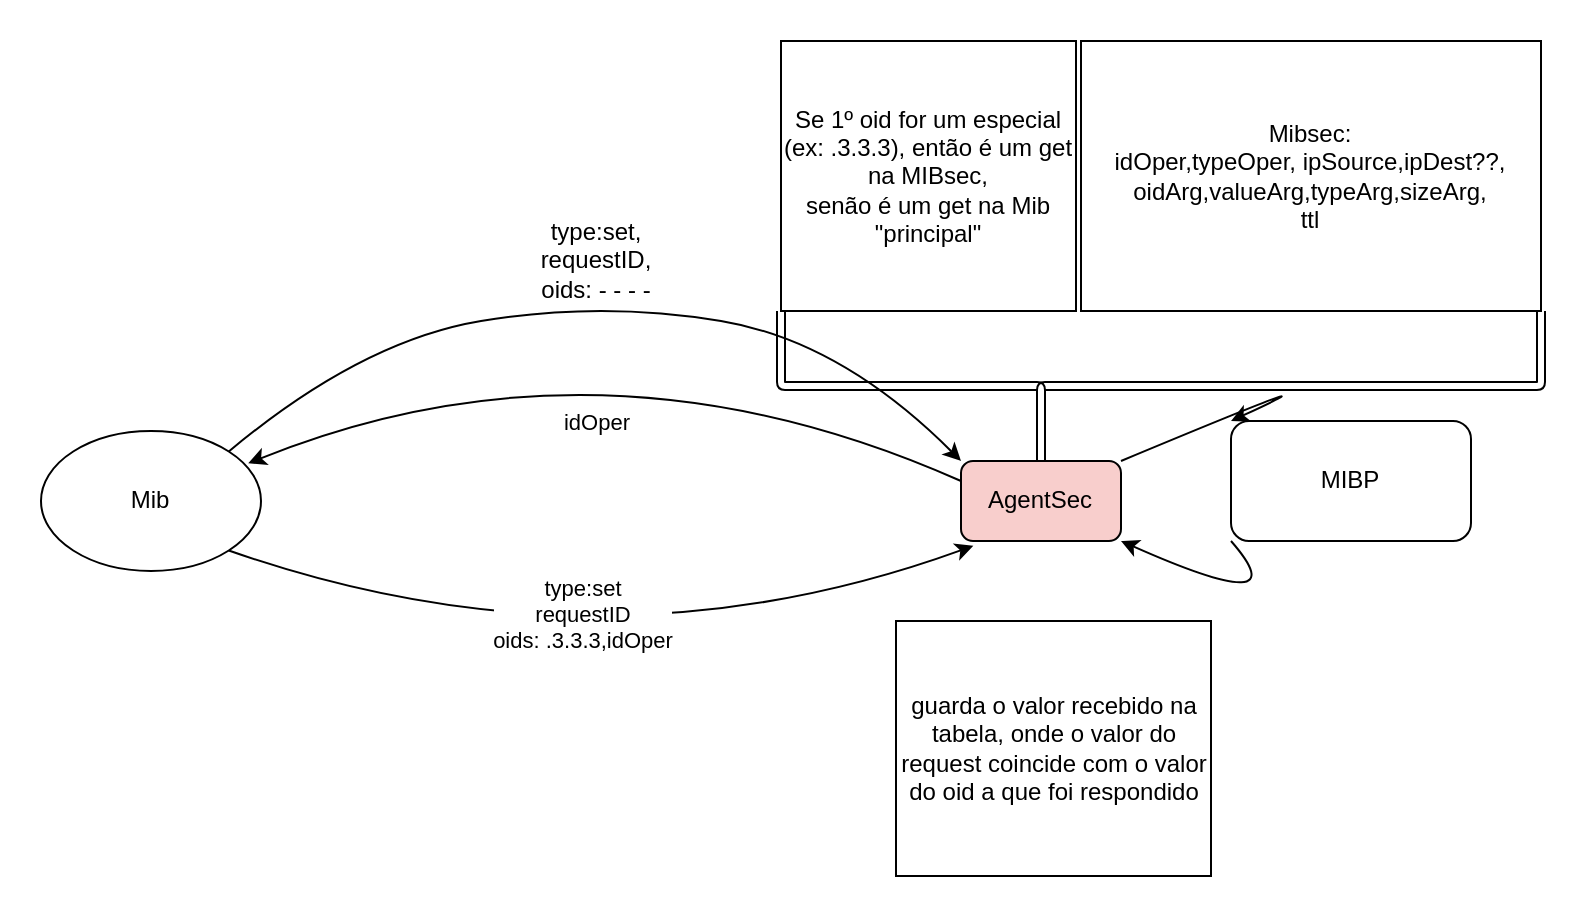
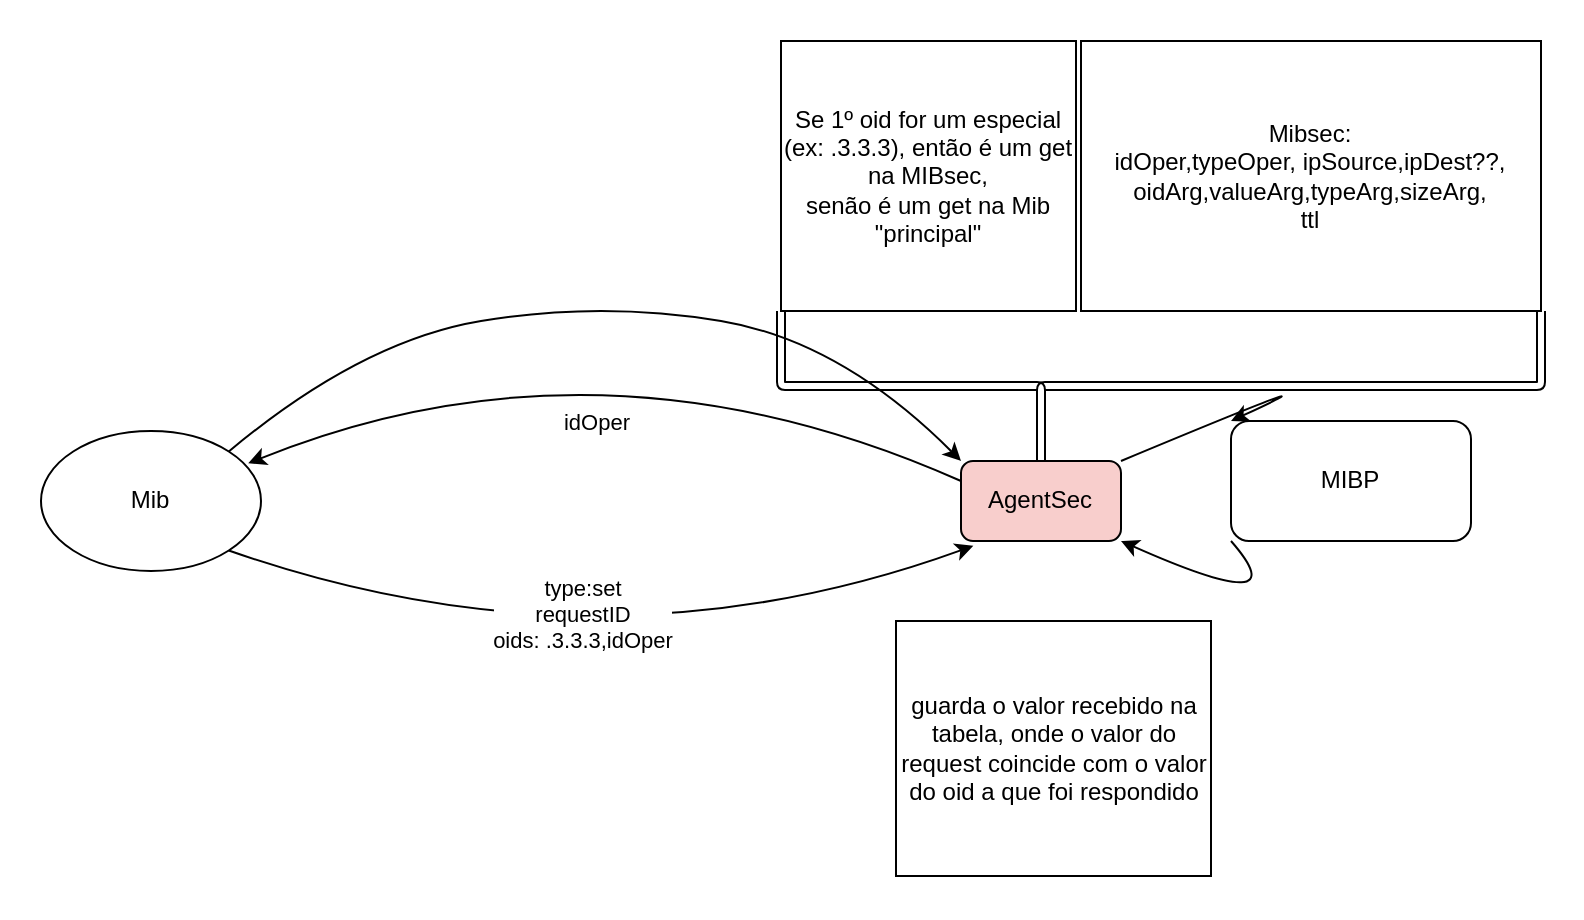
node "type:set, requestID, oids: - - - -": removed
